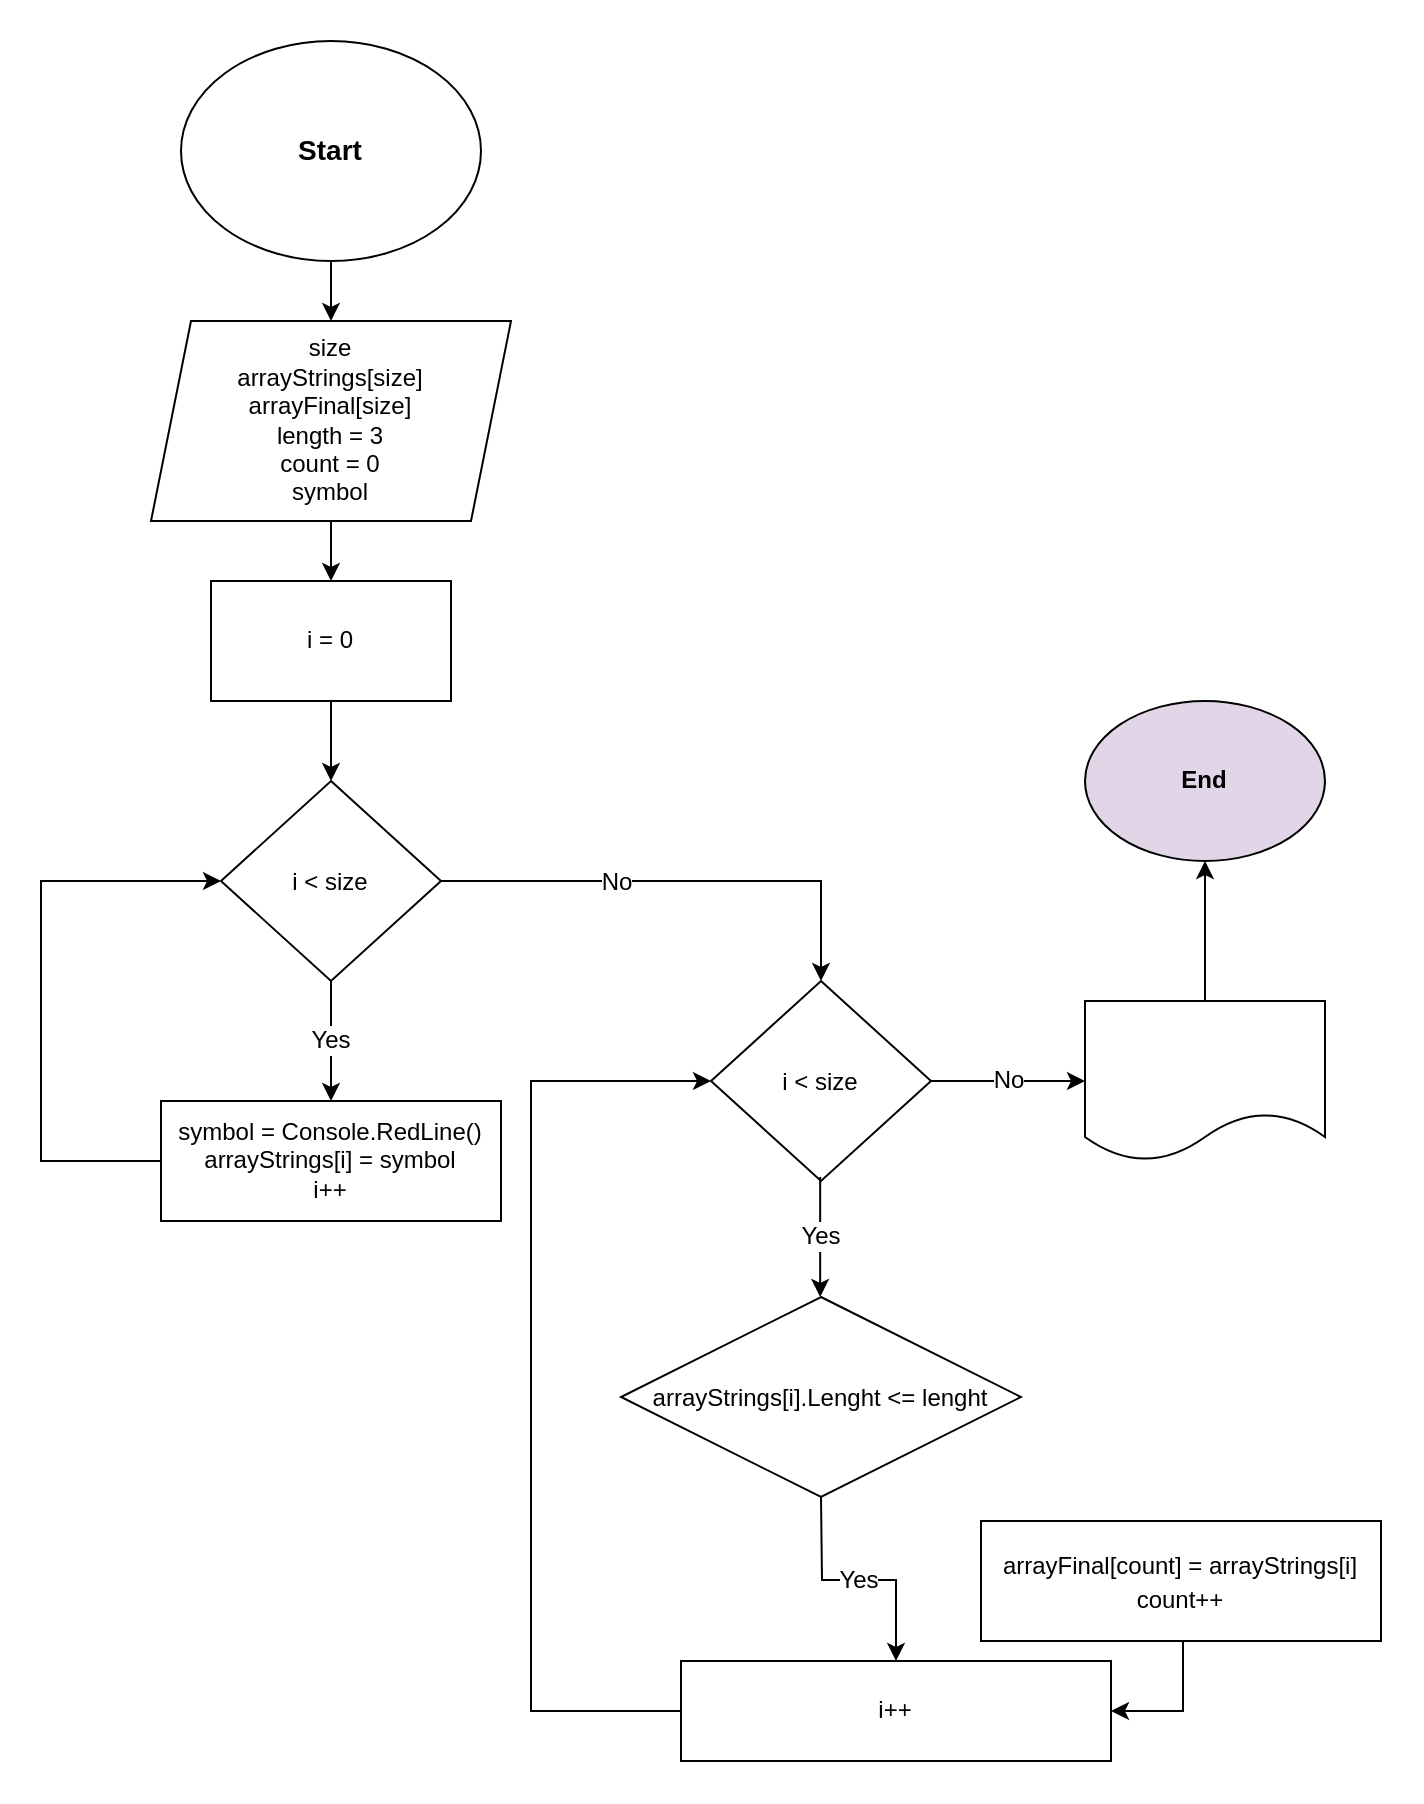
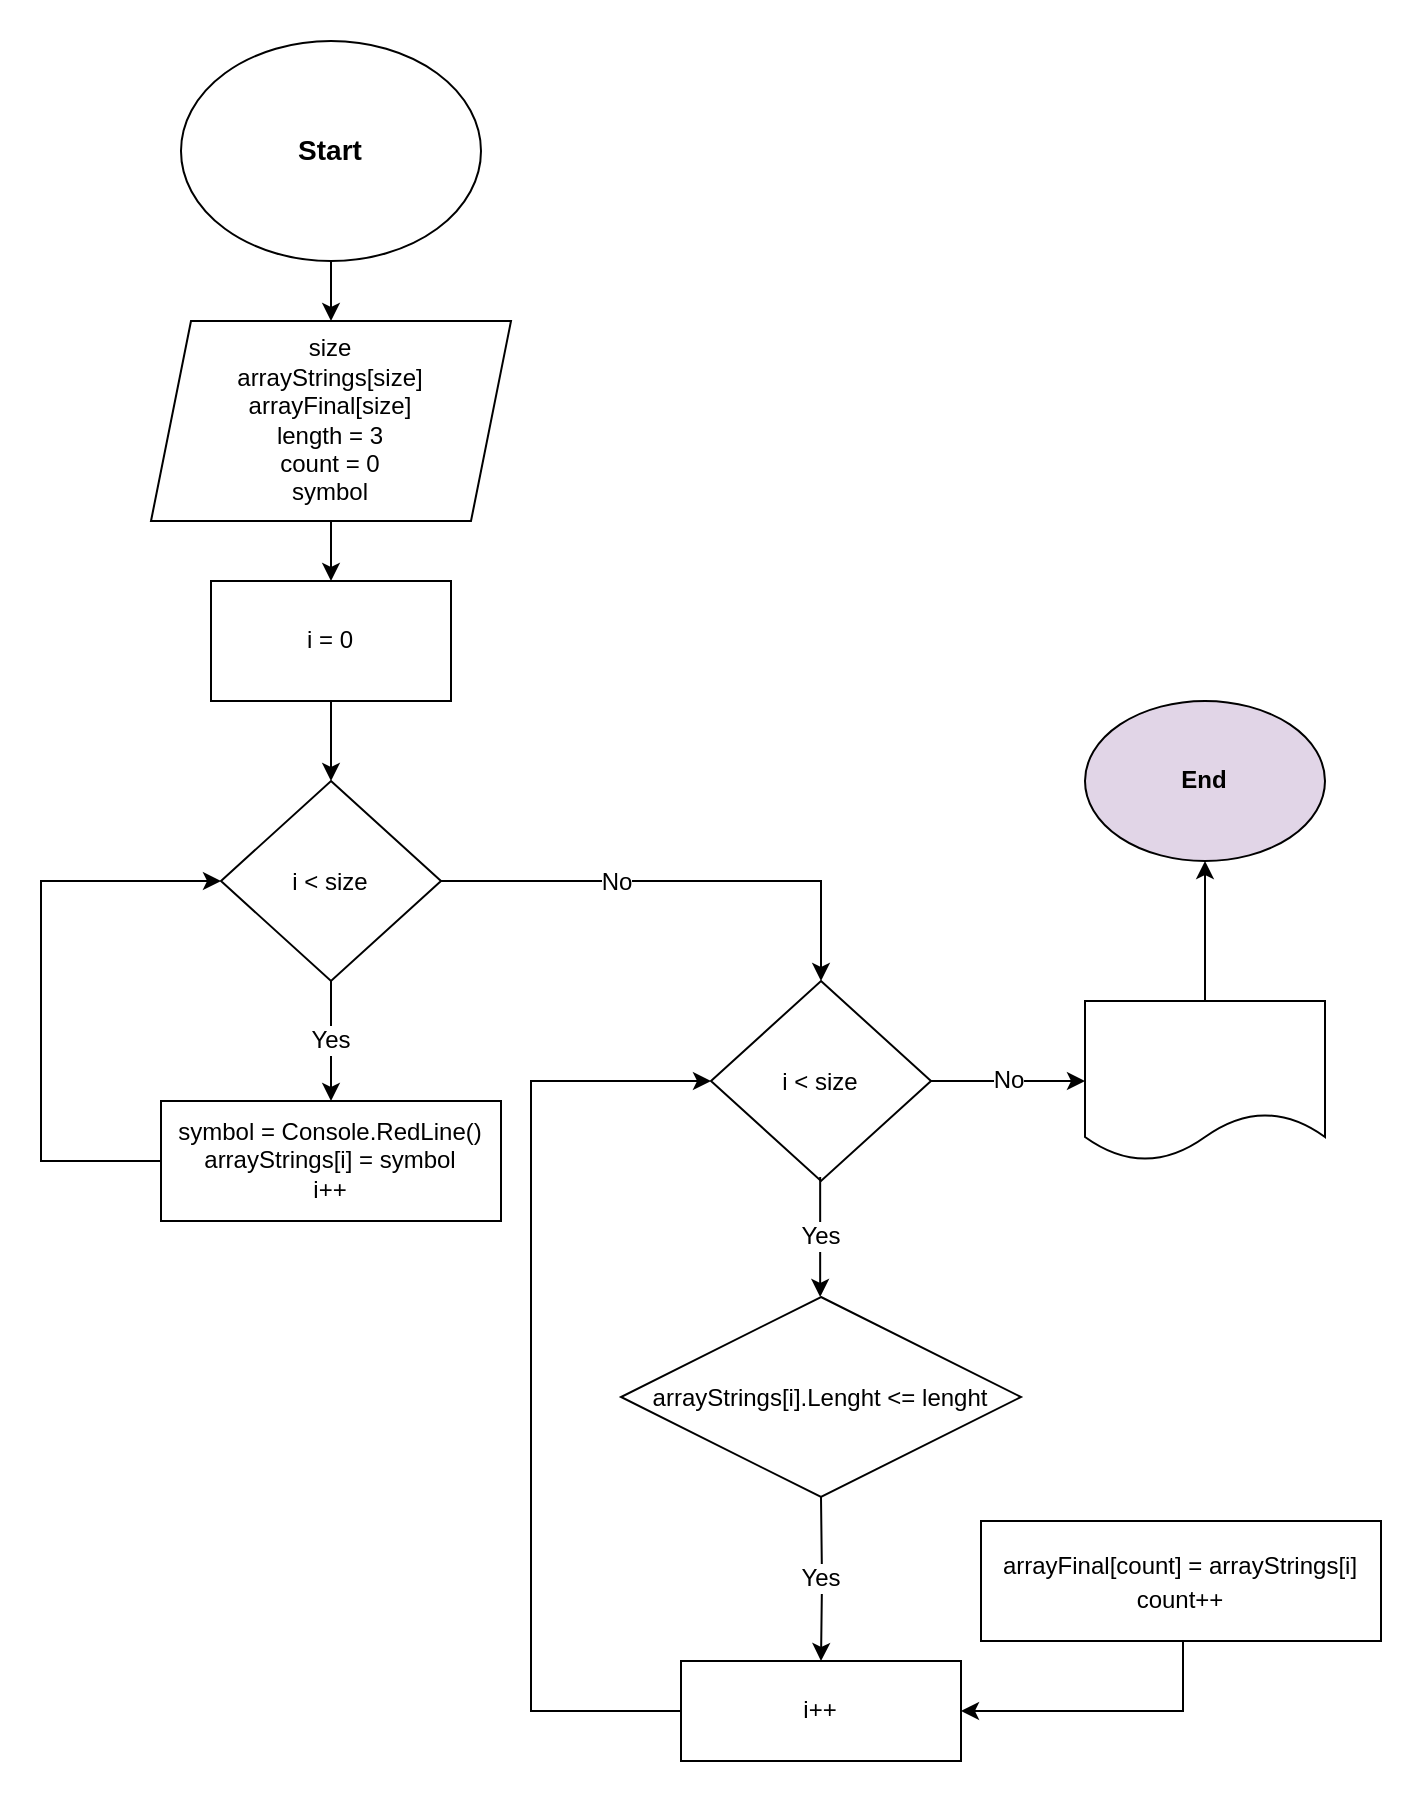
node "i++": size 430x100 -> 280x100
